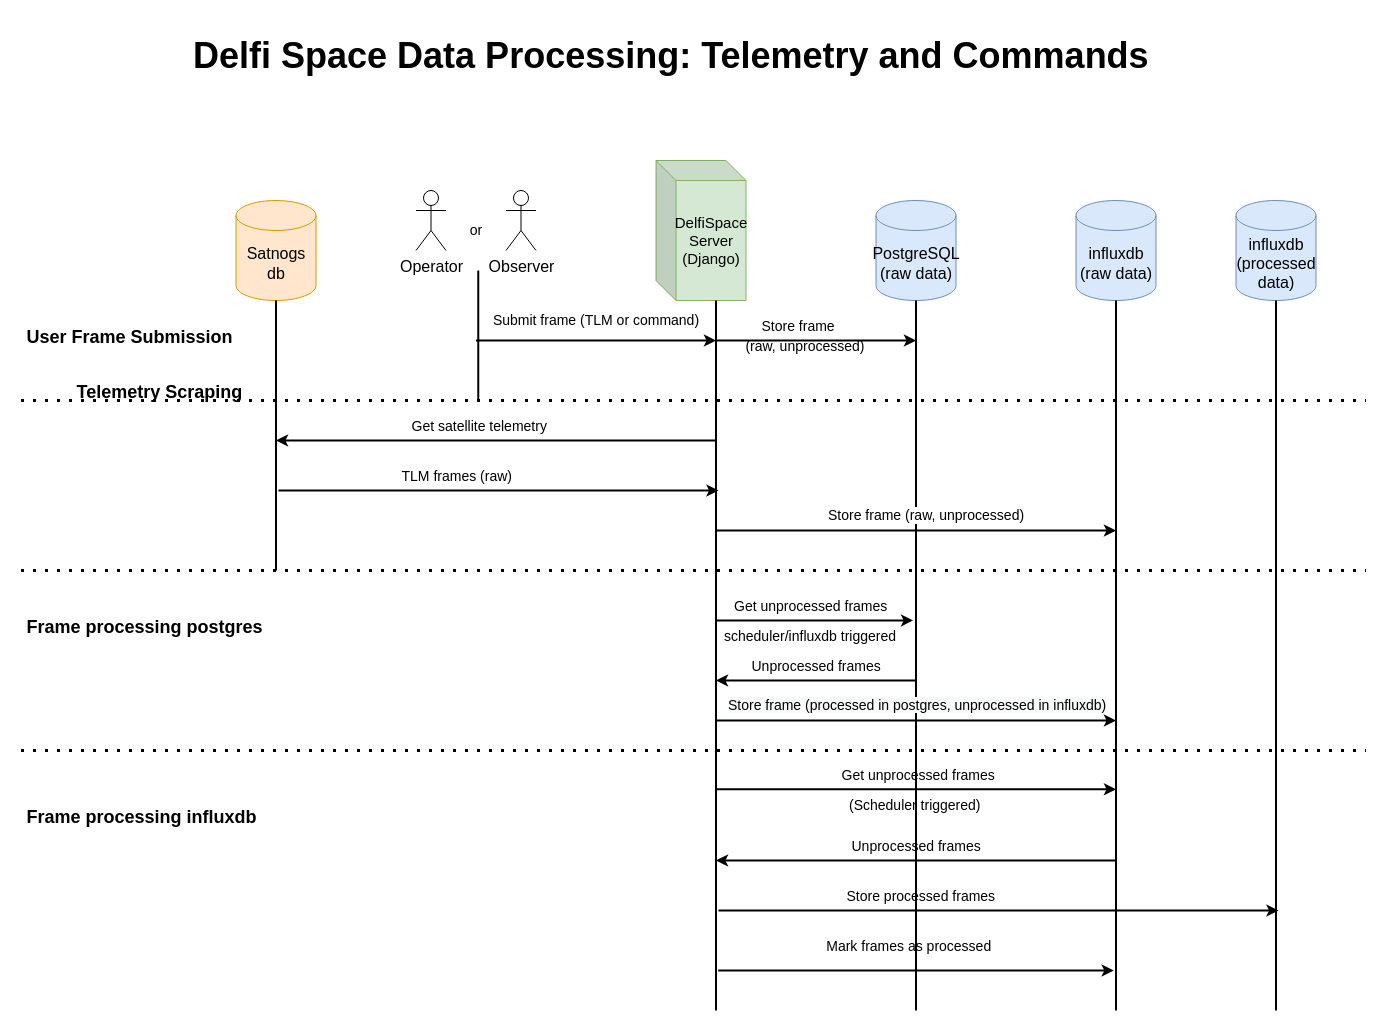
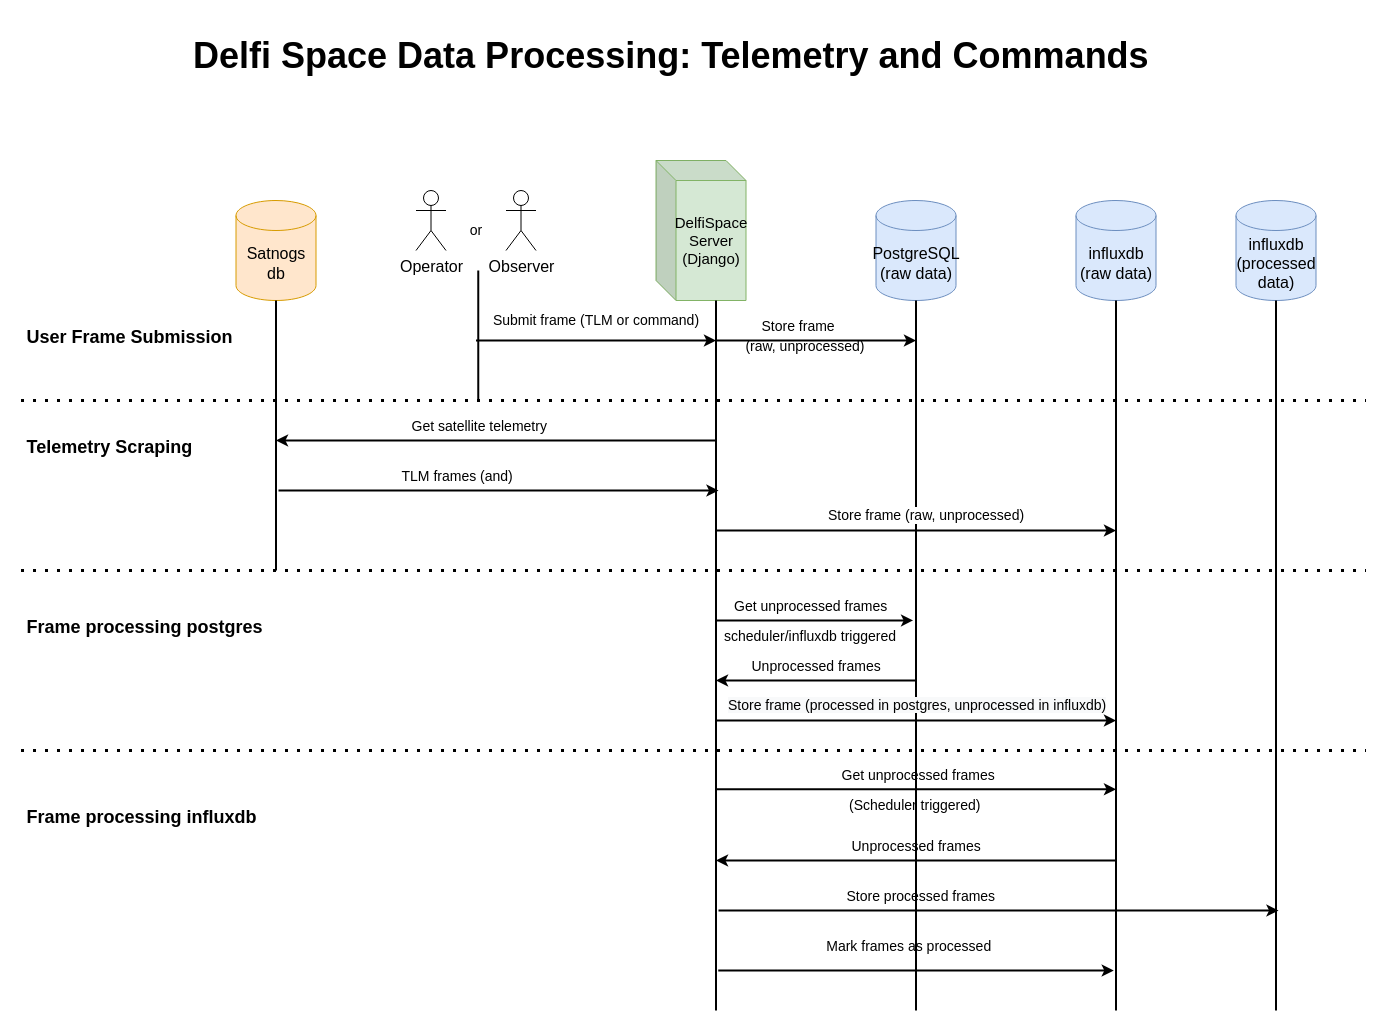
node "Telemetry Scraping": moved (174, 391) -> (124, 446)
node "TLM frames (raw)": label "TLM frames (raw)" -> "TLM frames (and)"
